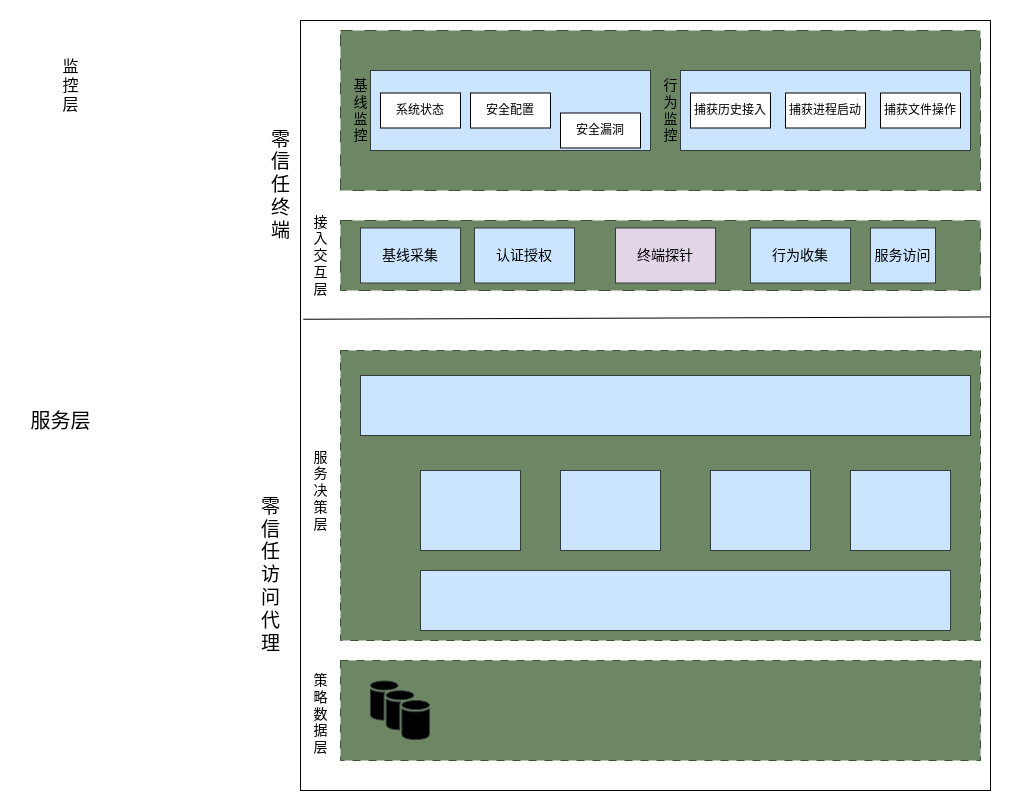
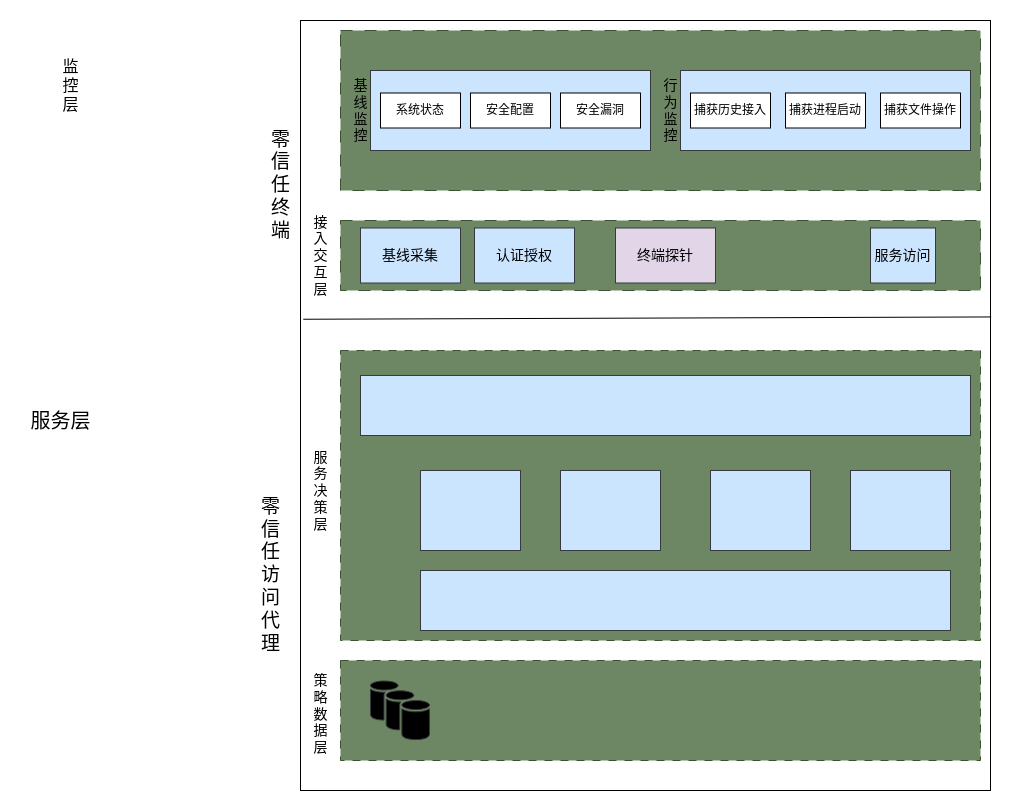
node "安全漏洞": moved (601, 131) -> (601, 111)
node "行为收集": removed
